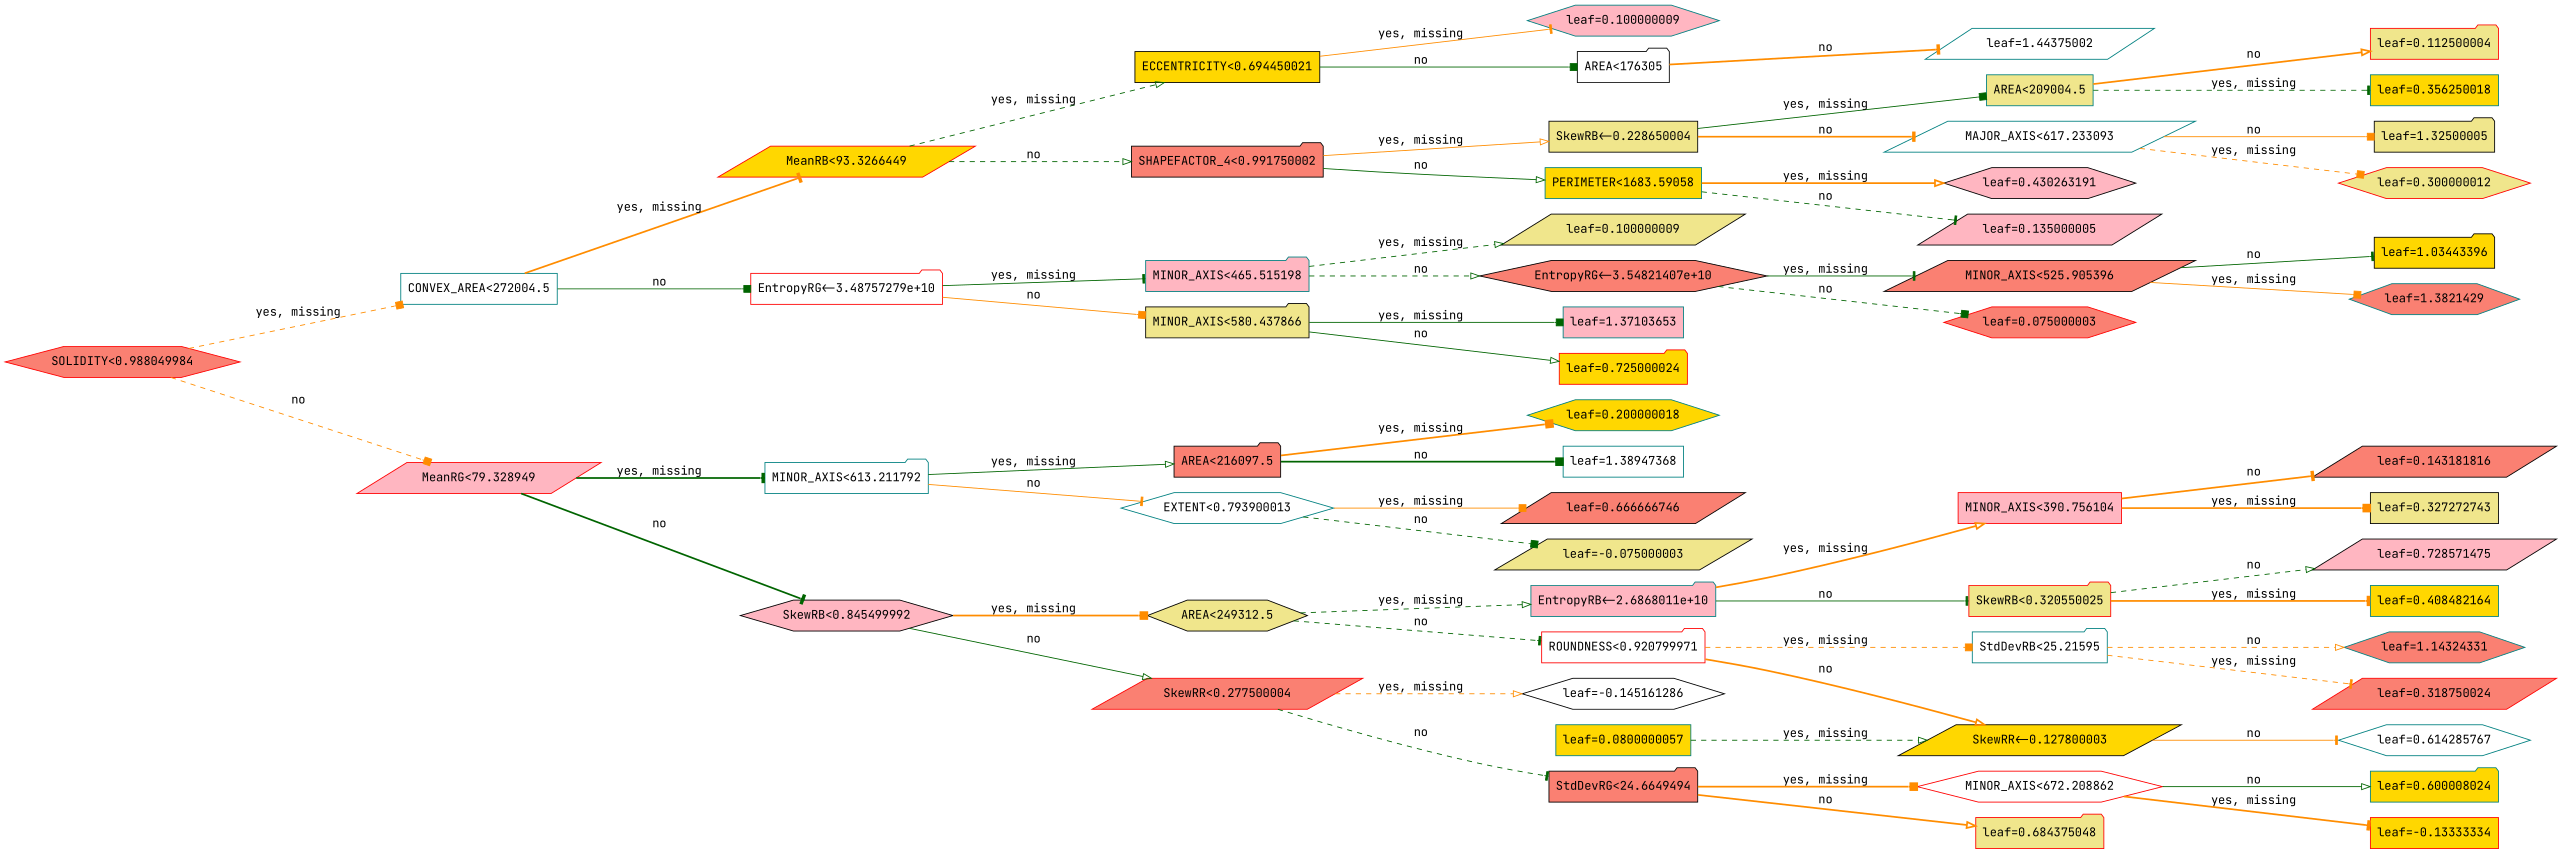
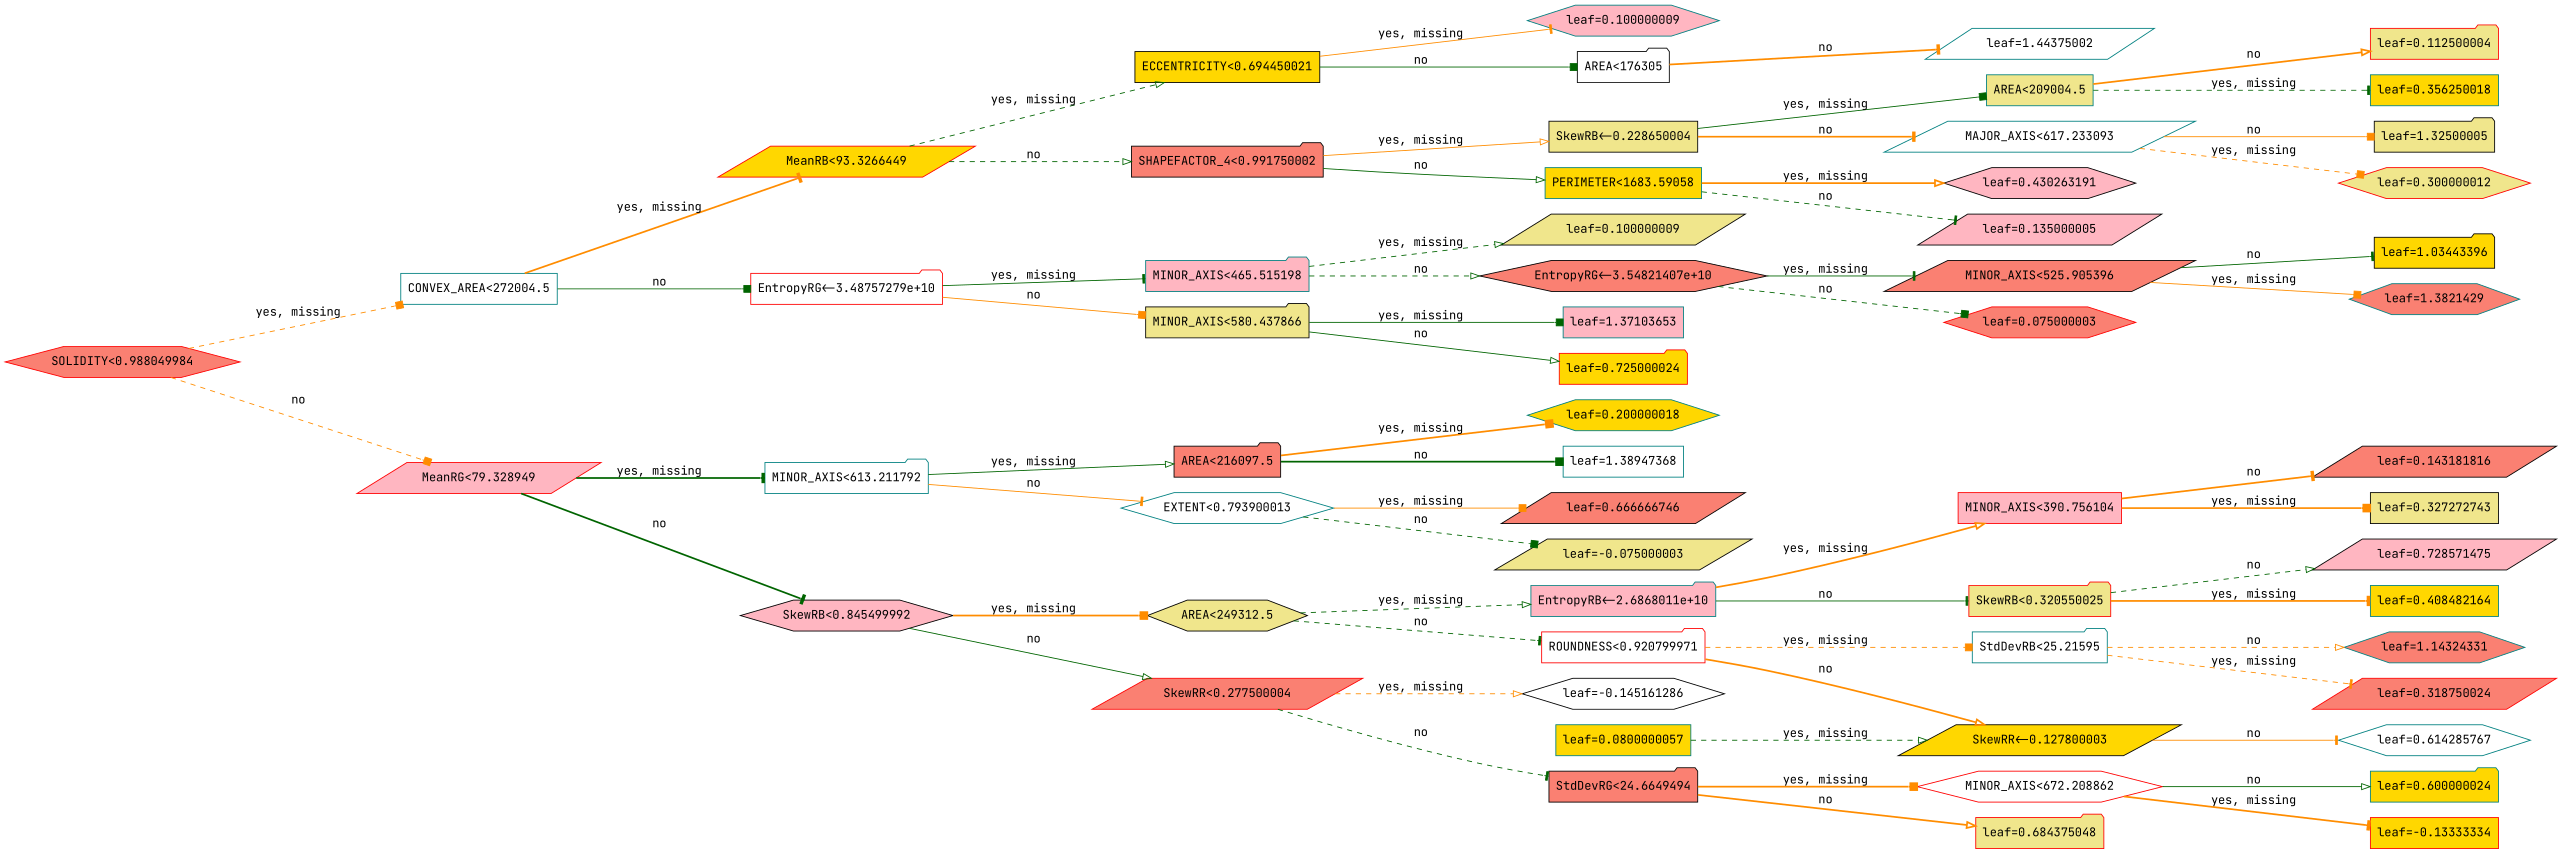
node "leaf=0.600008024": label "leaf=0.600008024" -> "leaf=0.600000024"
